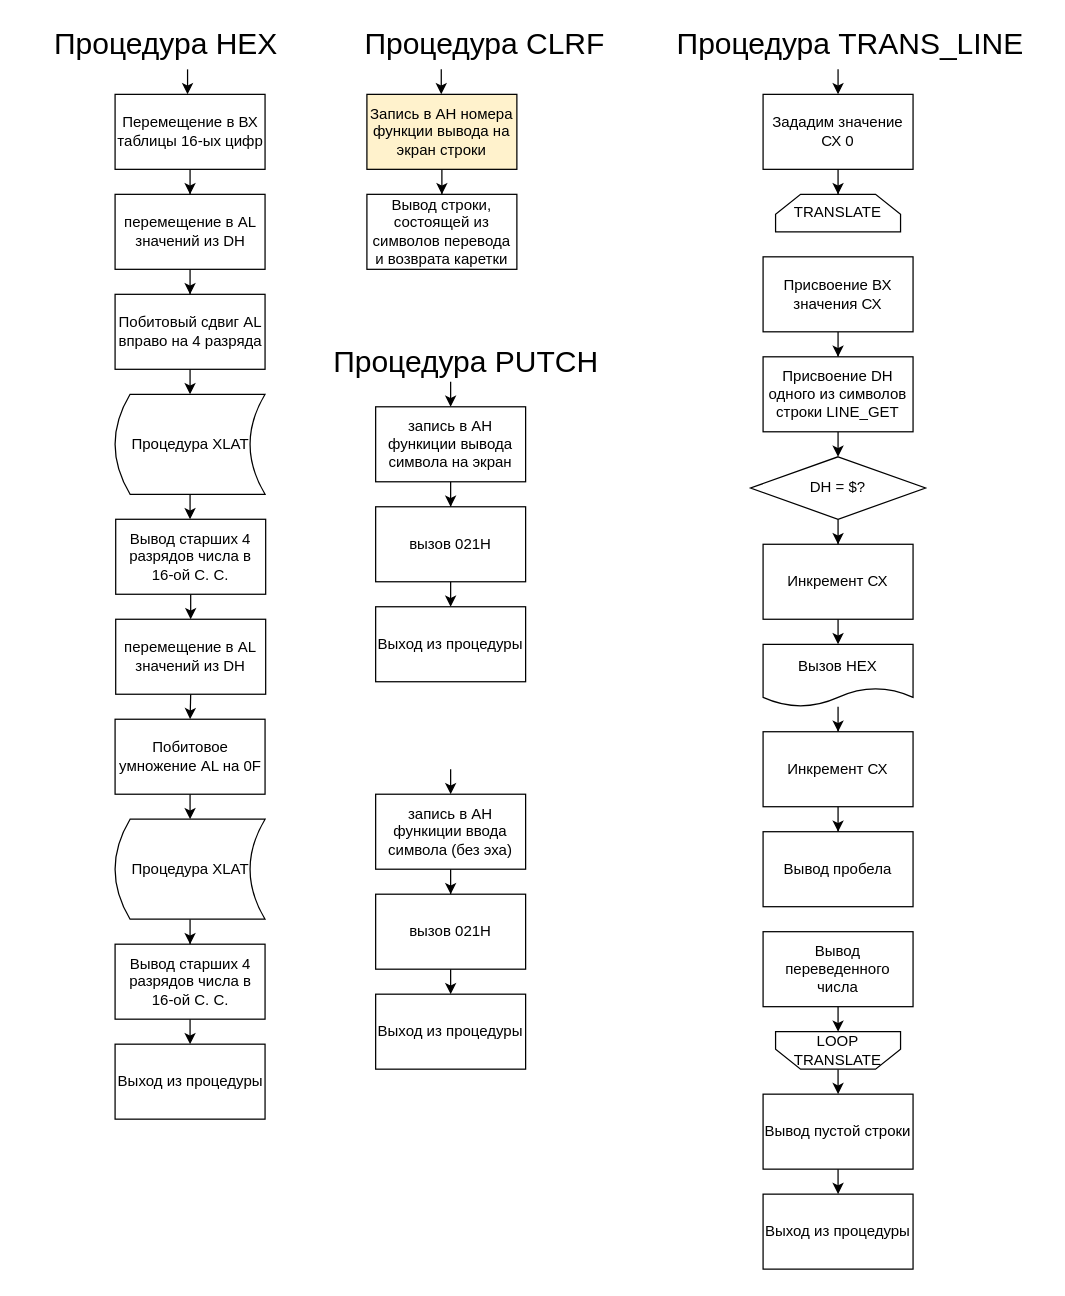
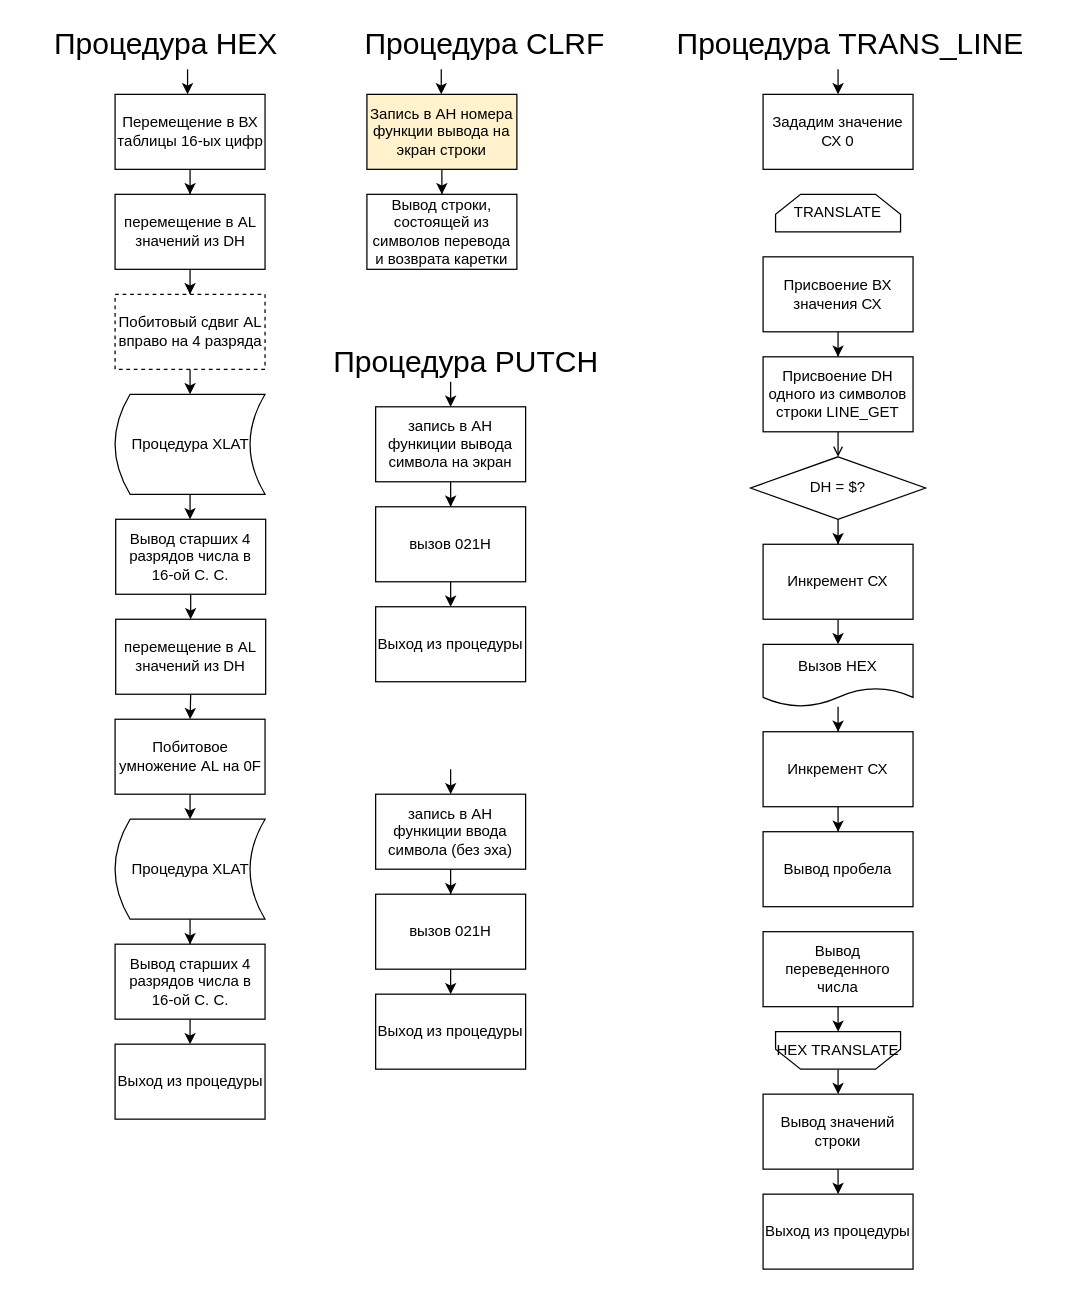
edge "Зададим значение СХ 0" -> "TRANSLATE": removed
node "Побитовый сдвиг AL вправо на 4 разряда": style solid -> dashed
edge "Присвоение DH одного из символов строки LINE_GET" -> "DH = $?": arrowhead classic -> open
node "LOOP TRANSLATE": label "LOOP TRANSLATE" -> "HEX TRANSLATE"
node "Вывод пустой строки": label "Вывод пустой строки" -> "Вывод значений строки"
